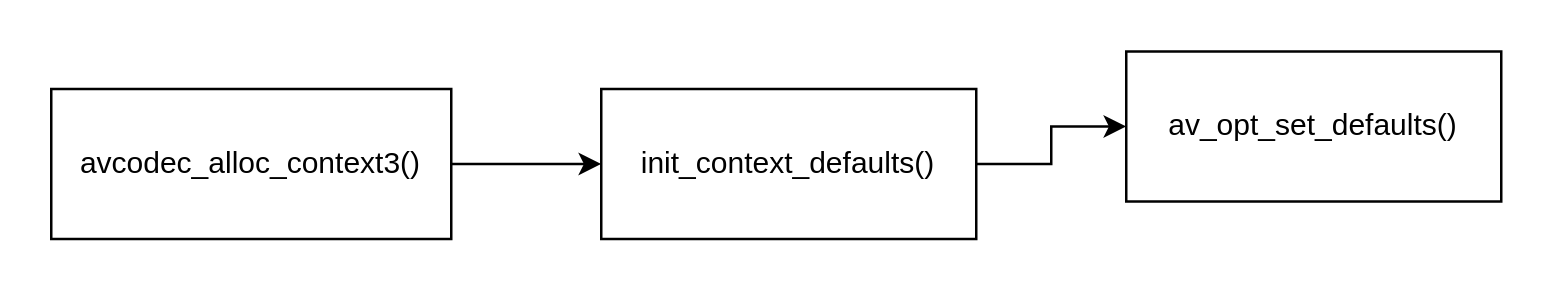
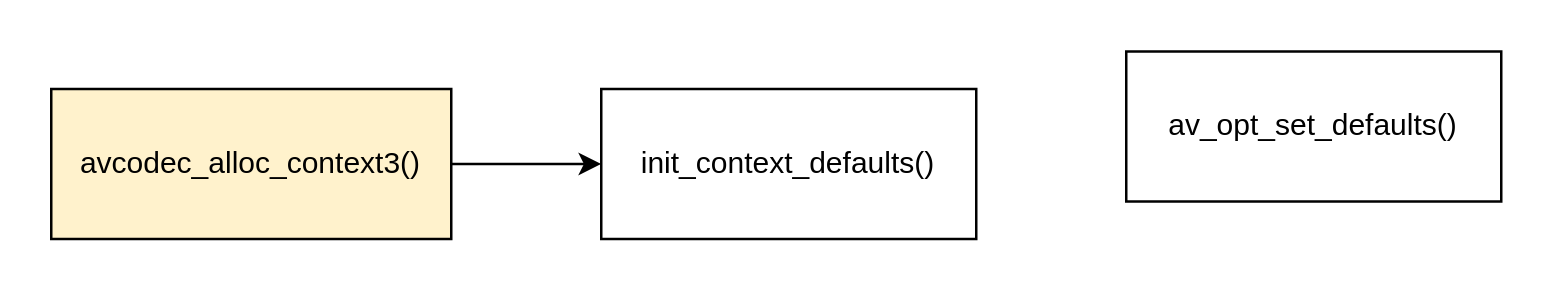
edge "init_context_defaults()" -> "av_opt_set_defaults()": removed
node "avcodec_alloc_context3()": fillcolor #ffffff -> #fff2cc
